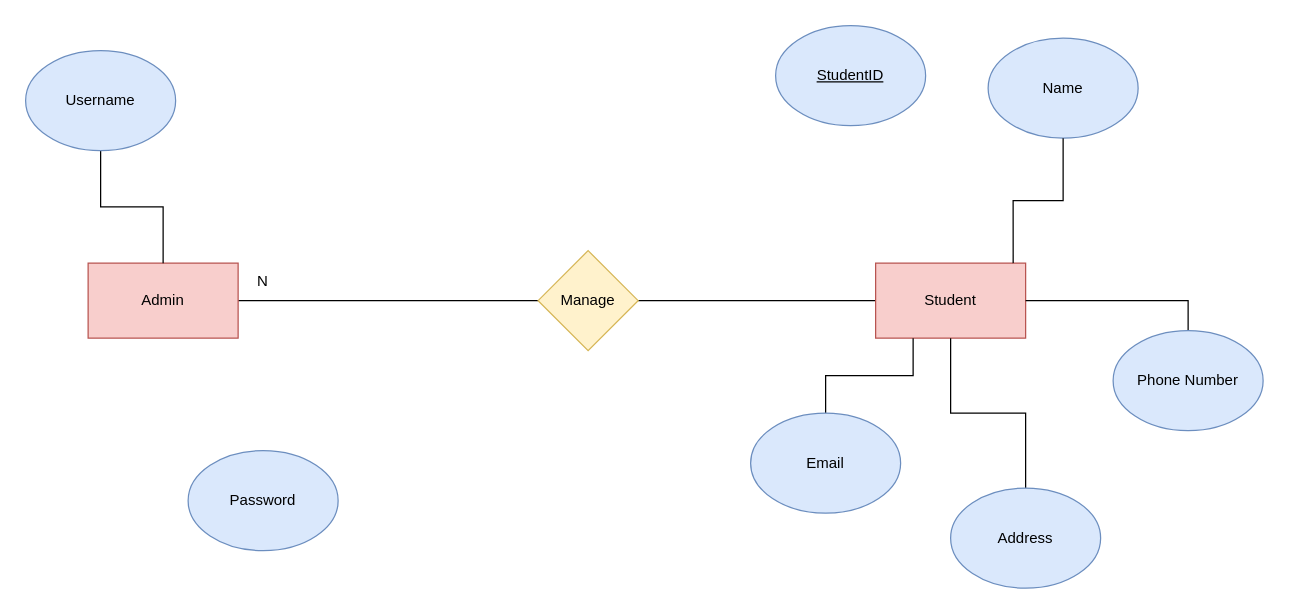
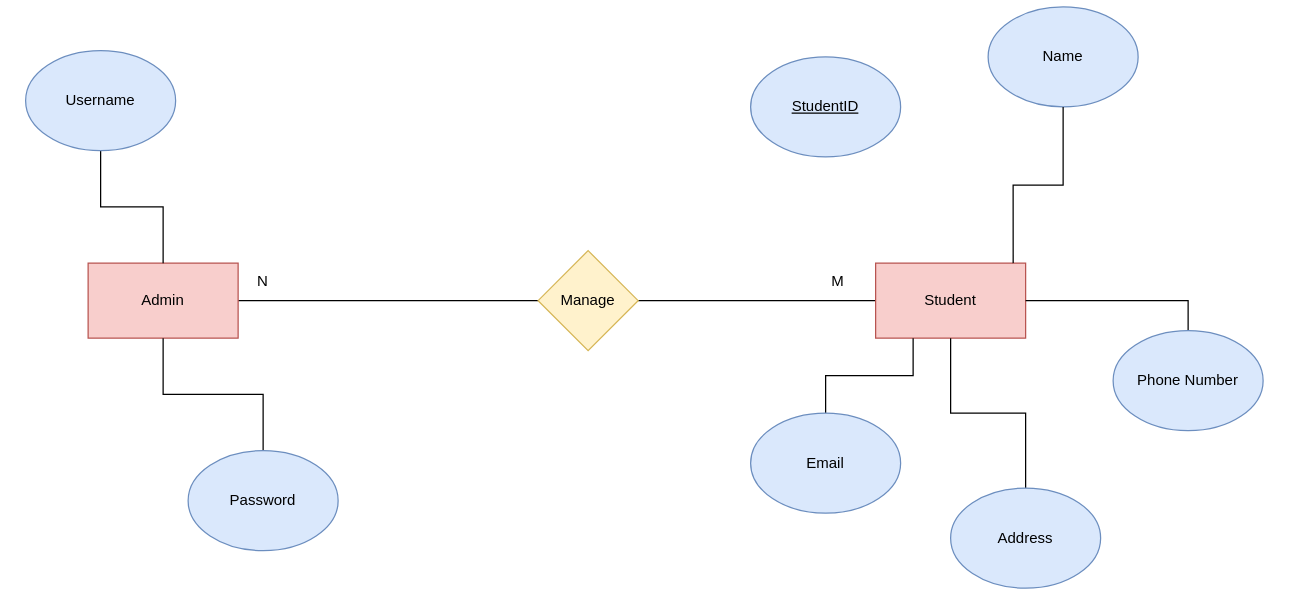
node "StudentID": moved (851, 76) -> (826, 107)
node "Name": moved (1063, 88) -> (1063, 57)
node "M": added
edge "Admin" -- "Password": added
